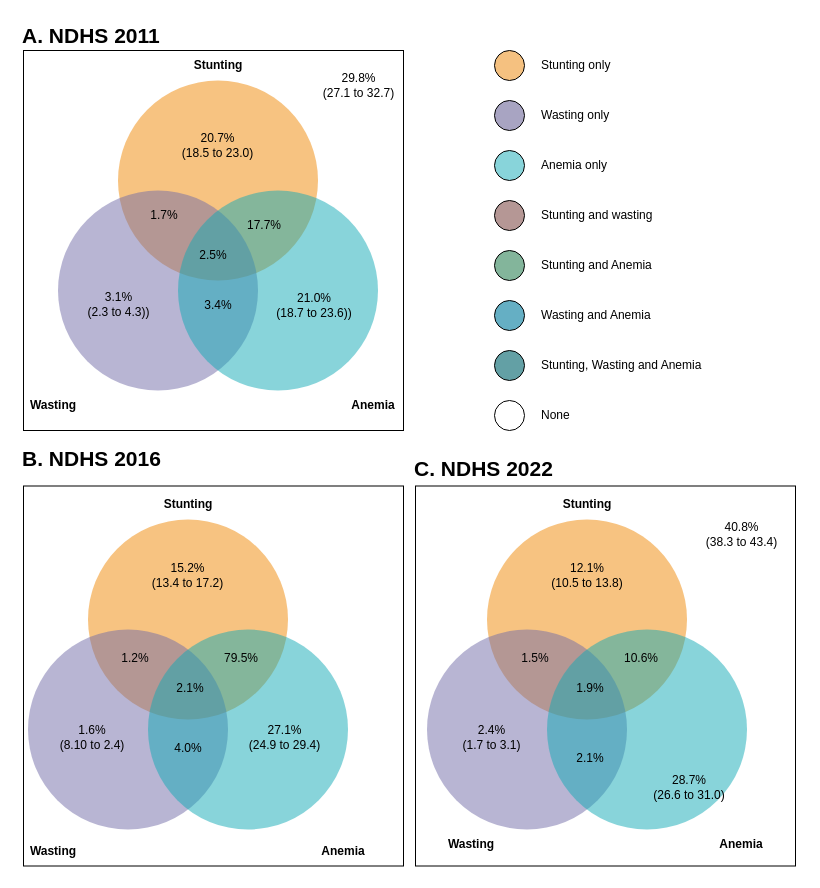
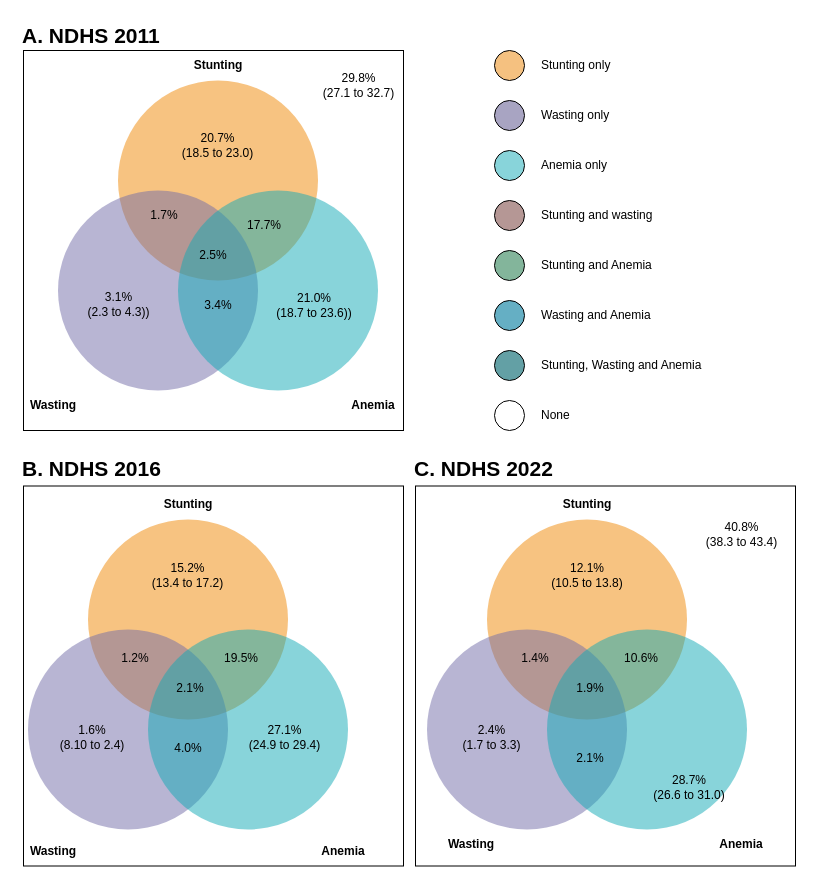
node "B. NDHS 2016": moved (186, 459) -> (186, 469)
node "79.5%": label "79.5%" -> "19.5%"
node "1.5%": label "1.5%" -> "1.4%"
node "2.4% (1.7 to 3.1)": label "2.4% (1.7 to 3.1)" -> "2.4% (1.7 to 3.3)"
